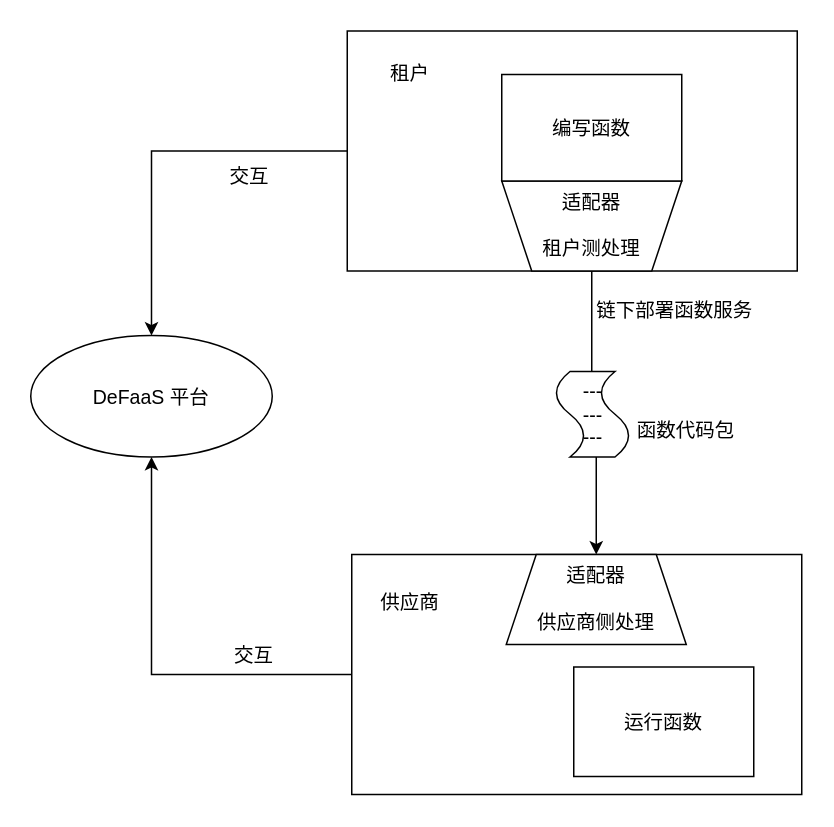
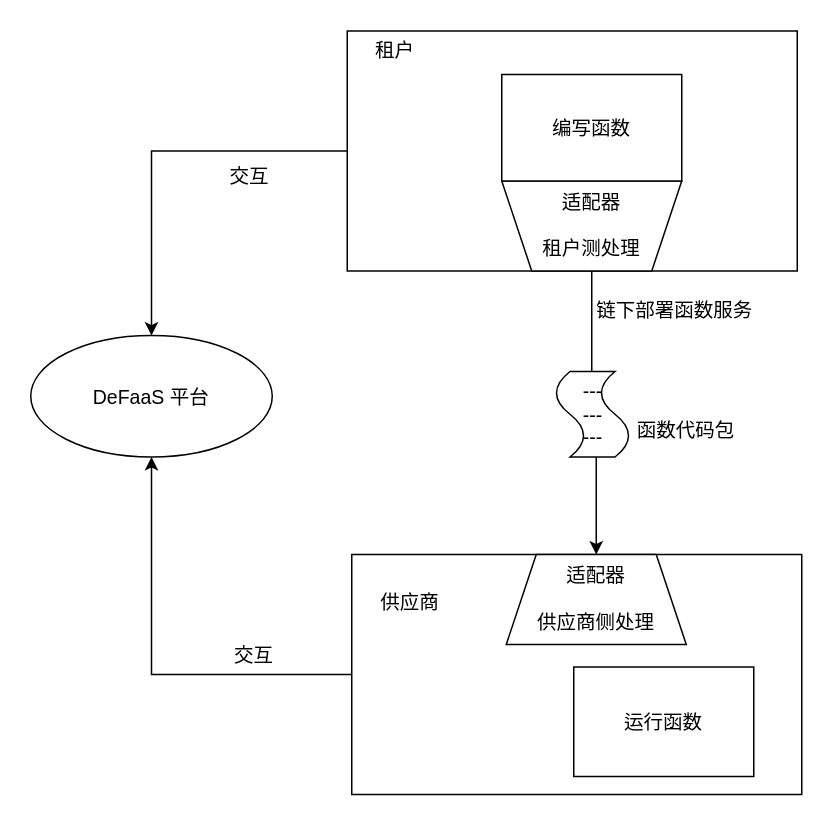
node "租户": moved (410, 73) -> (395, 50)
